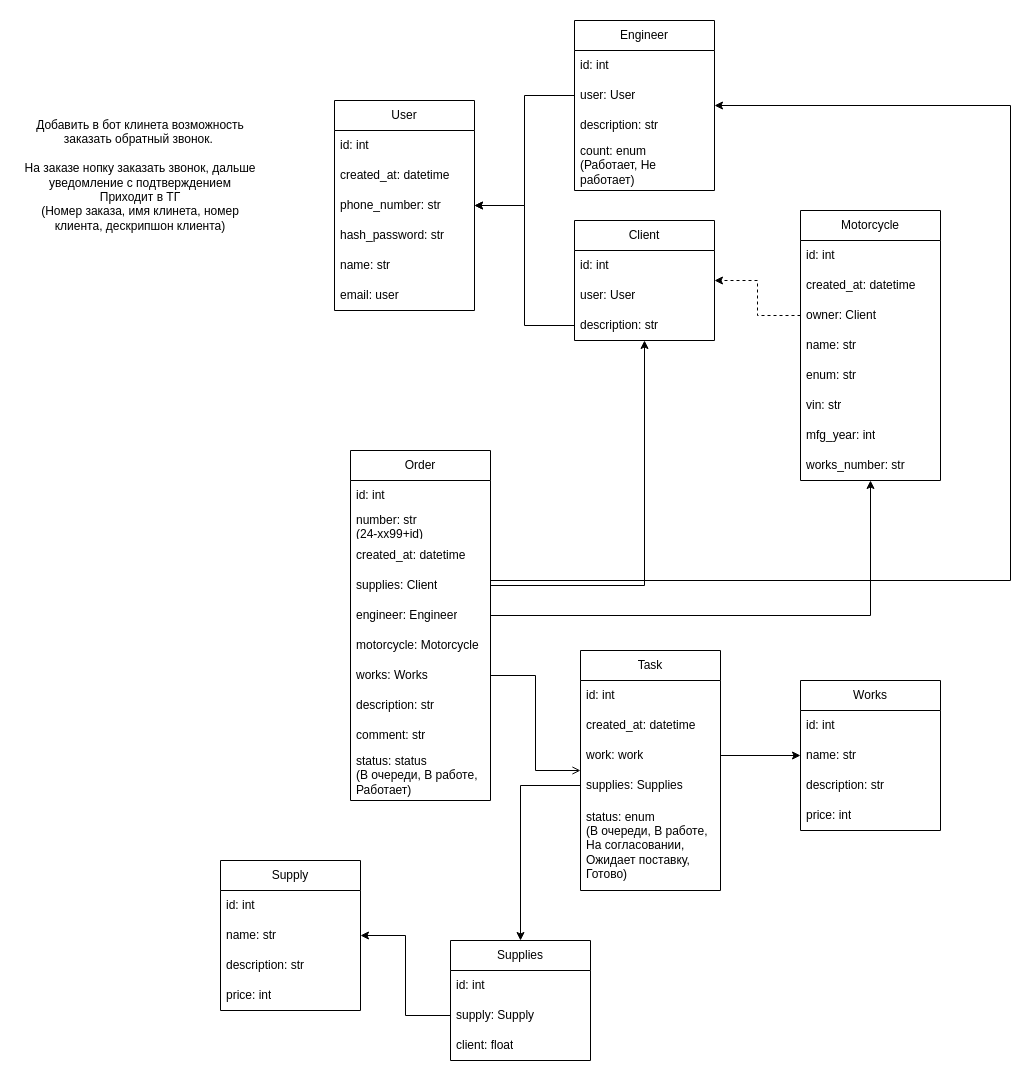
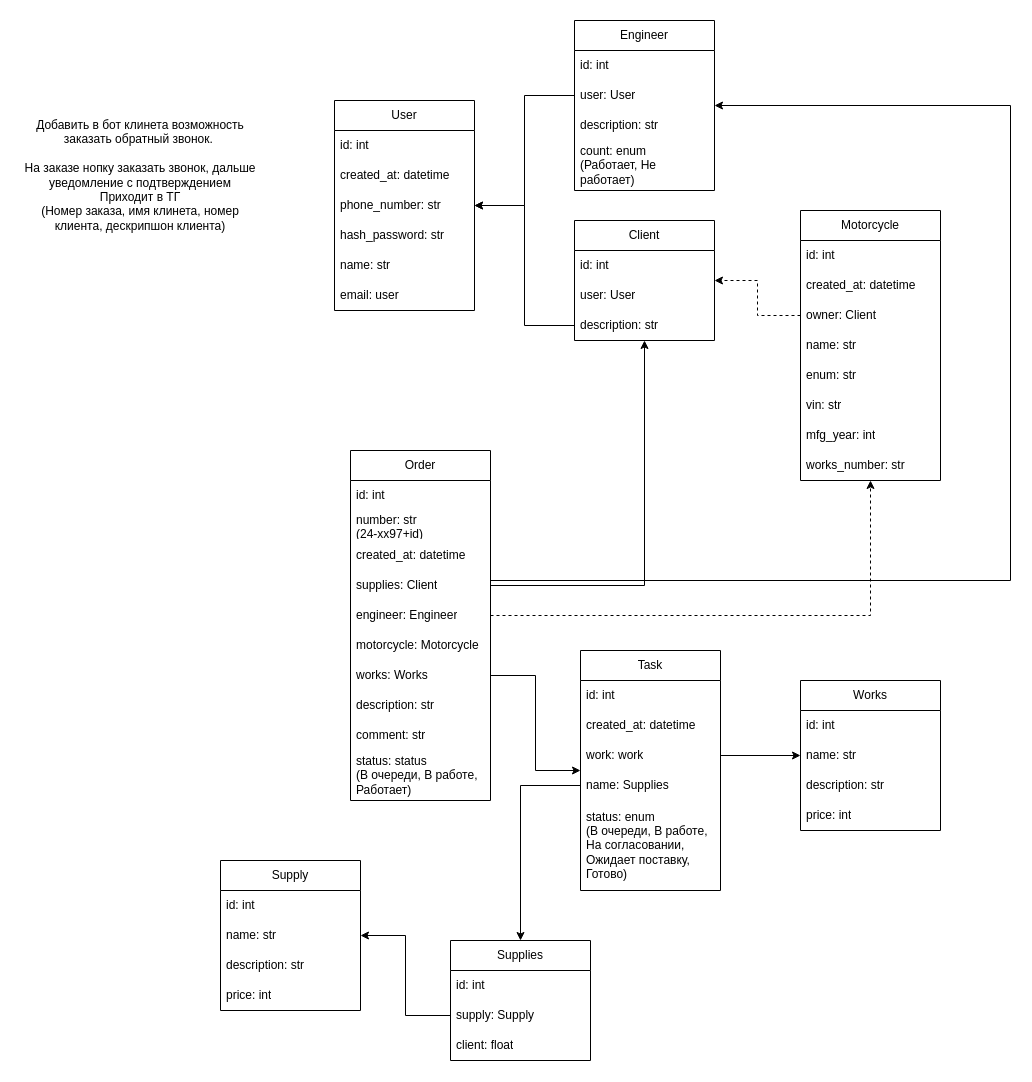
node "number: str (24-xx99+id)": label "number: str (24-xx99+id)" -> "number: str (24-xx97+id)"
edge "motorcycle: Motorcycle" -> "Motorcycle": style solid -> dashed
edge "works: Works" -> "Task": arrowhead open -> classic
node "supplies: Supplies": label "supplies: Supplies" -> "name: Supplies"
